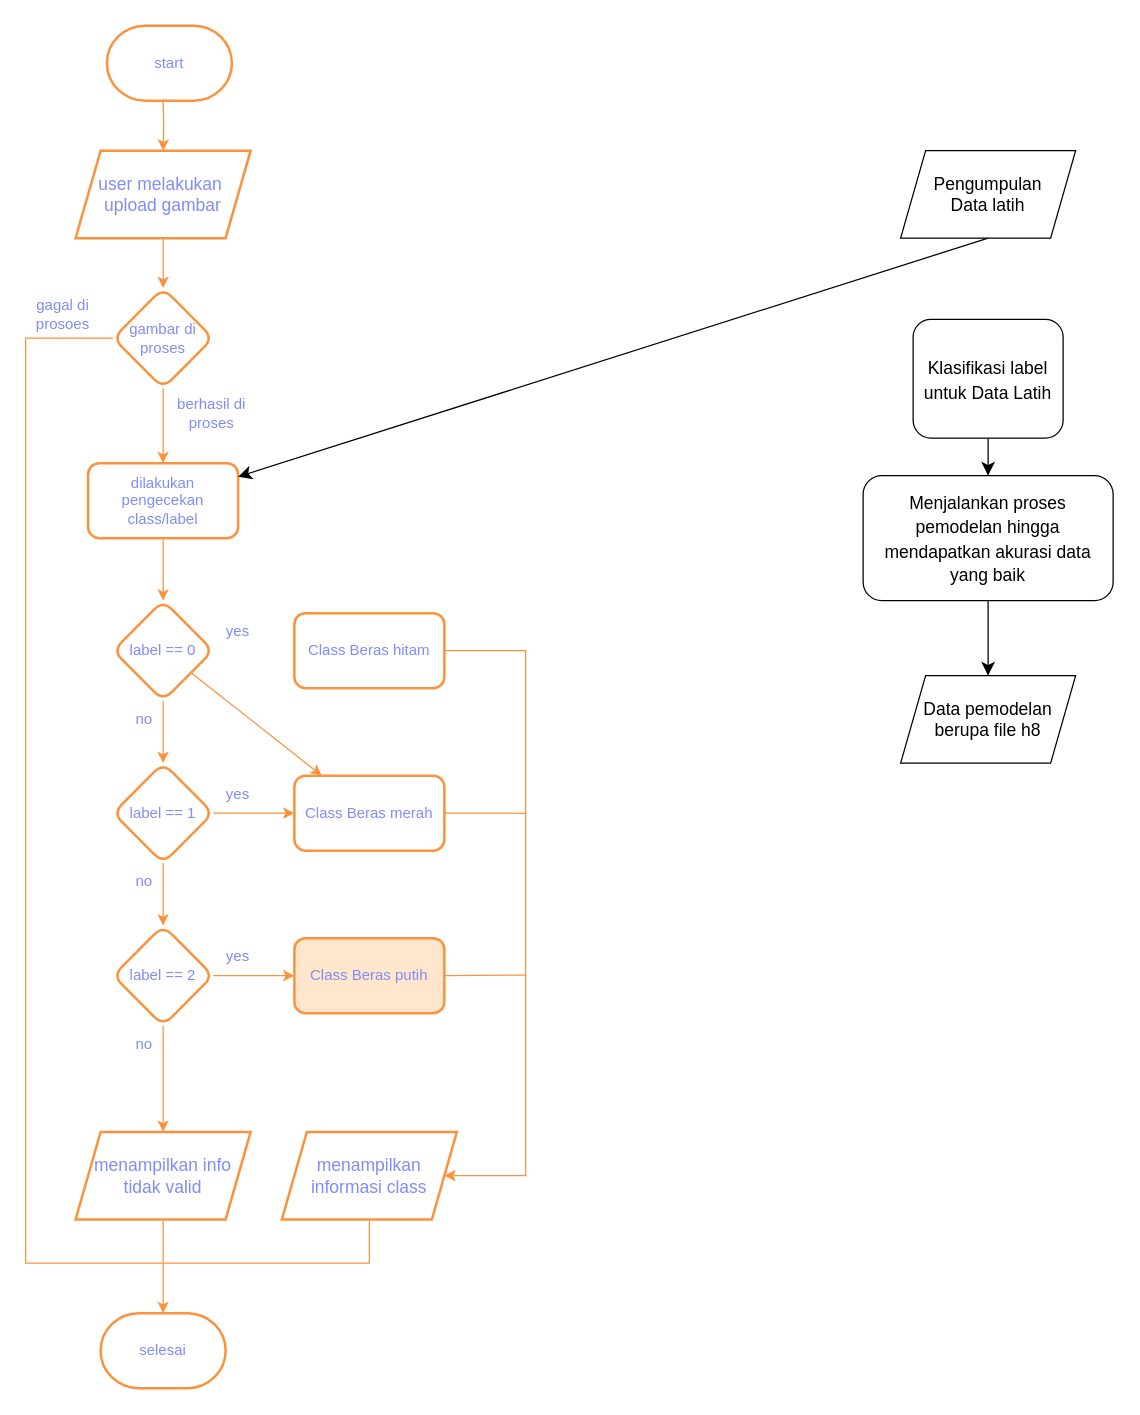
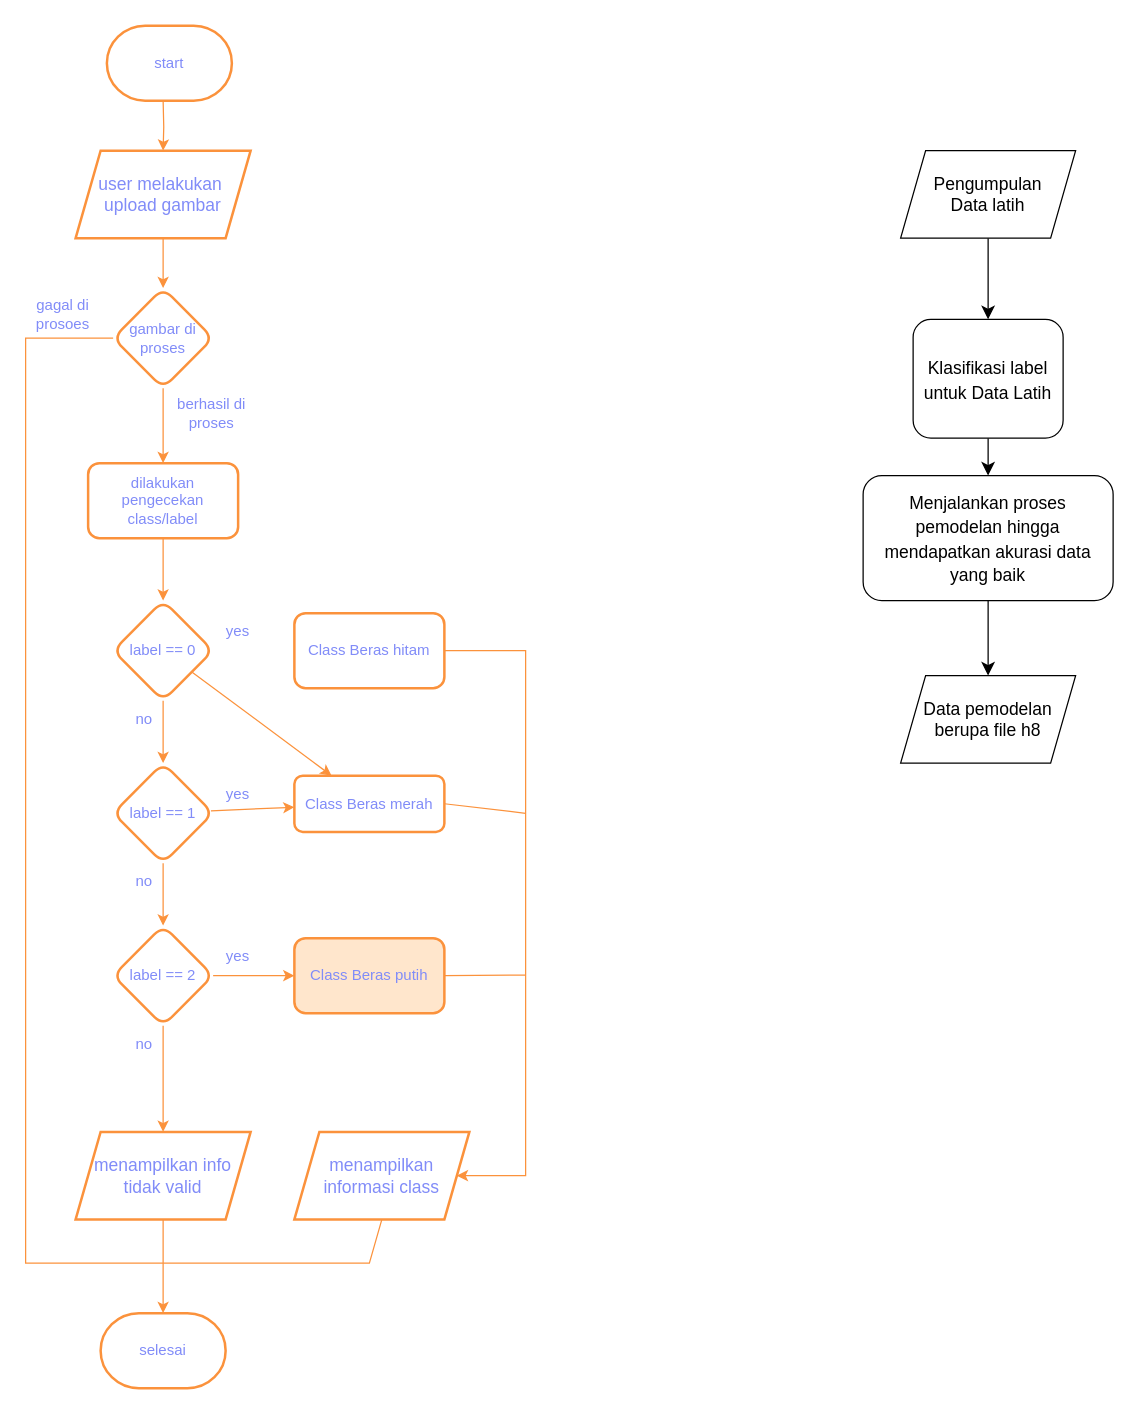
edge "Pengumpulan Data latih" -> "dilakukan pengecekan class/label": now "Pengumpulan Data latih" -> "Klasifikasi label untuk Data Latih"
node "Class Beras merah": size 150x75 -> 150x56
node "menampilkan informasi class": moved (369, 1176) -> (382, 1176)
